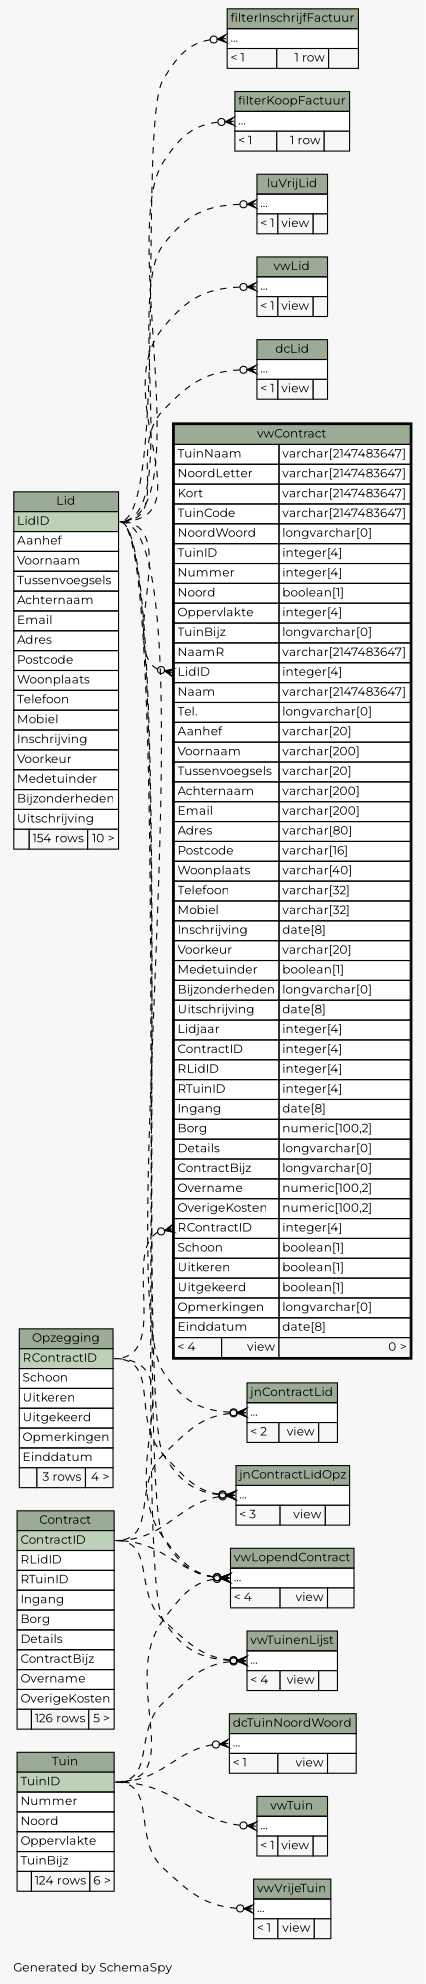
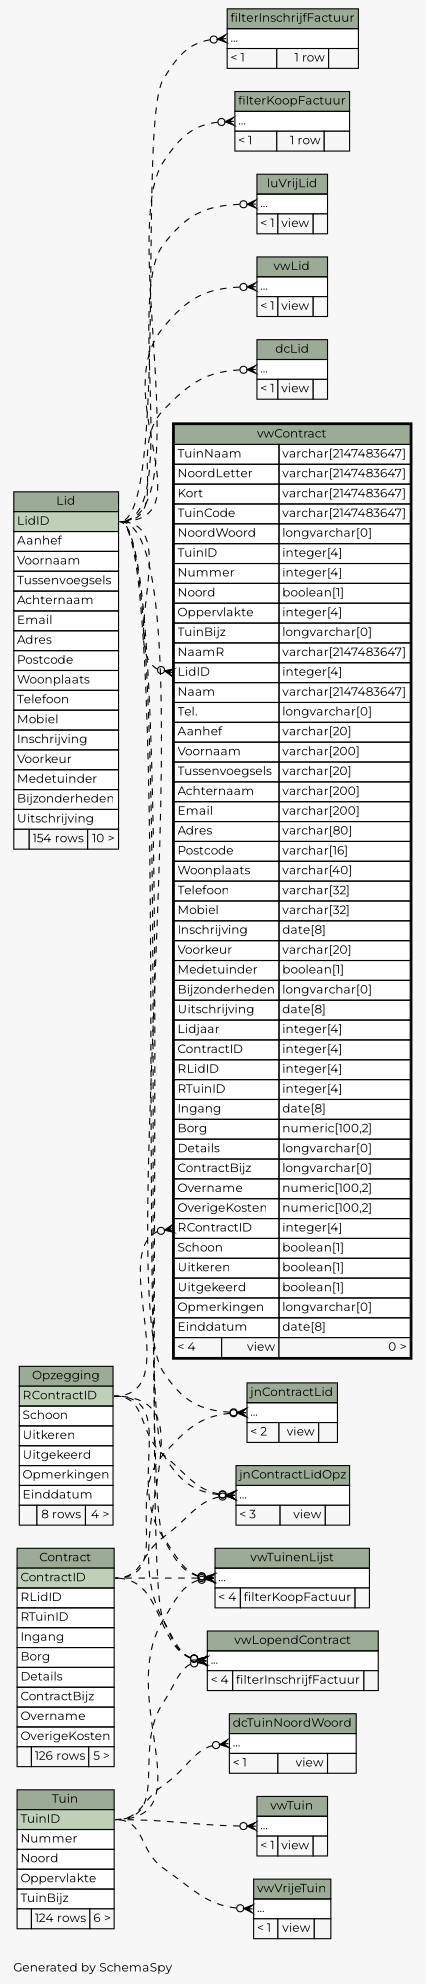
node "Opzegging": text "3 rows" -> "8 rows"
edge "Opzegging" -> "vwTuinenLijst": added
node "vwLopendContract": text "view" -> "filterInschrijfFactuur"
node "vwTuinenLijst": text "view" -> "filterKoopFactuur"
